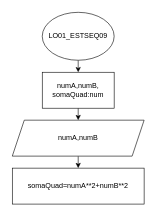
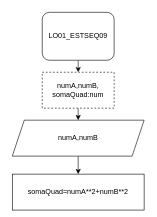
node "LO01_ESTSEQ09": shape ellipse -> rounded rectangle
node "numA,numB, somaQuad:num": style solid -> dashed
node "somaQuad=numA**2+numB**2": moved (78, 186) -> (78, 192)
